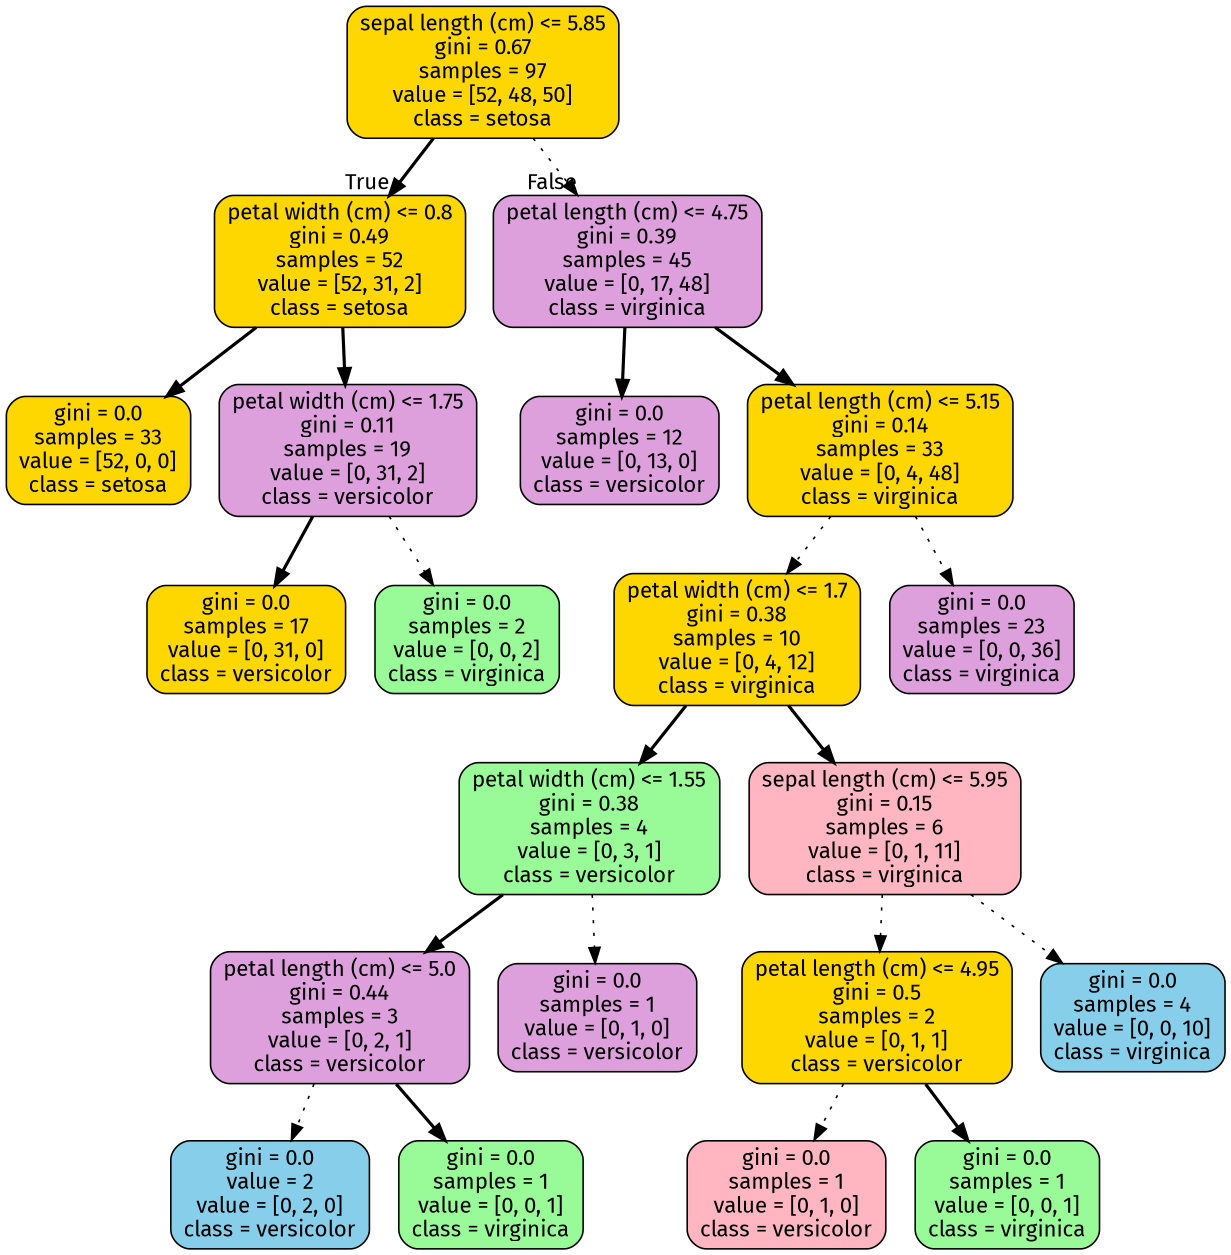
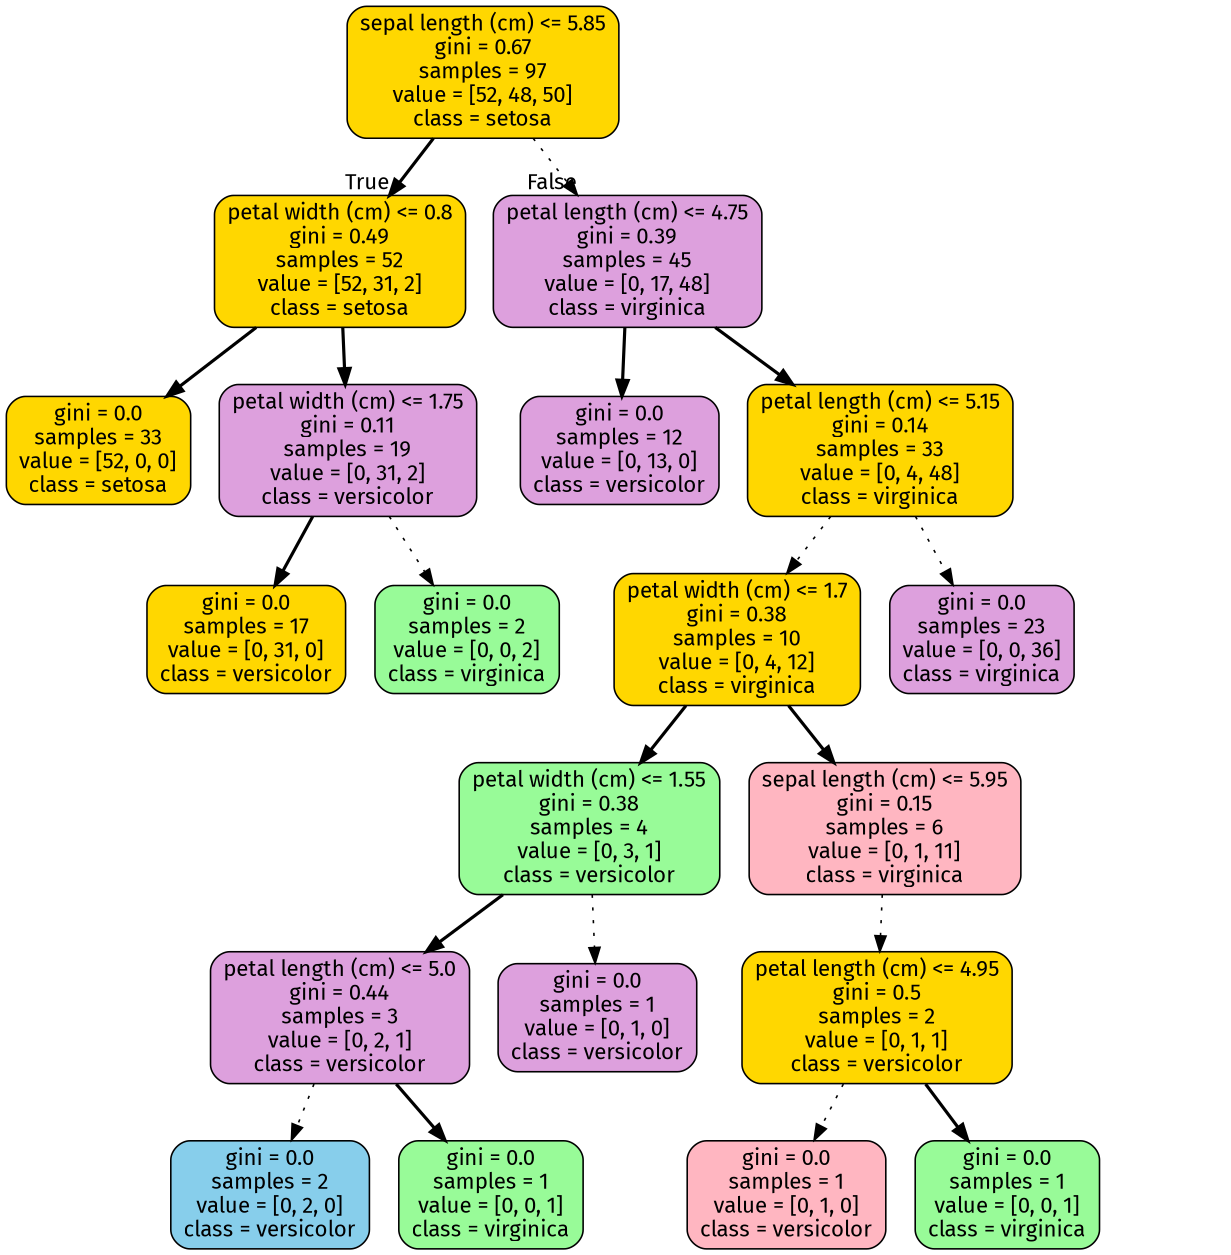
node "gini = 0.0 samples = 4 value = [0, 0, 10] class = virginica": removed
node "gini = 0.0 value = 2 value = [0, 2, 0] class = versicolor": label "gini = 0.0 value = 2 value = [0, 2, 0] class = versicolor" -> "gini = 0.0 samples = 2 value = [0, 2, 0] class = versicolor"
